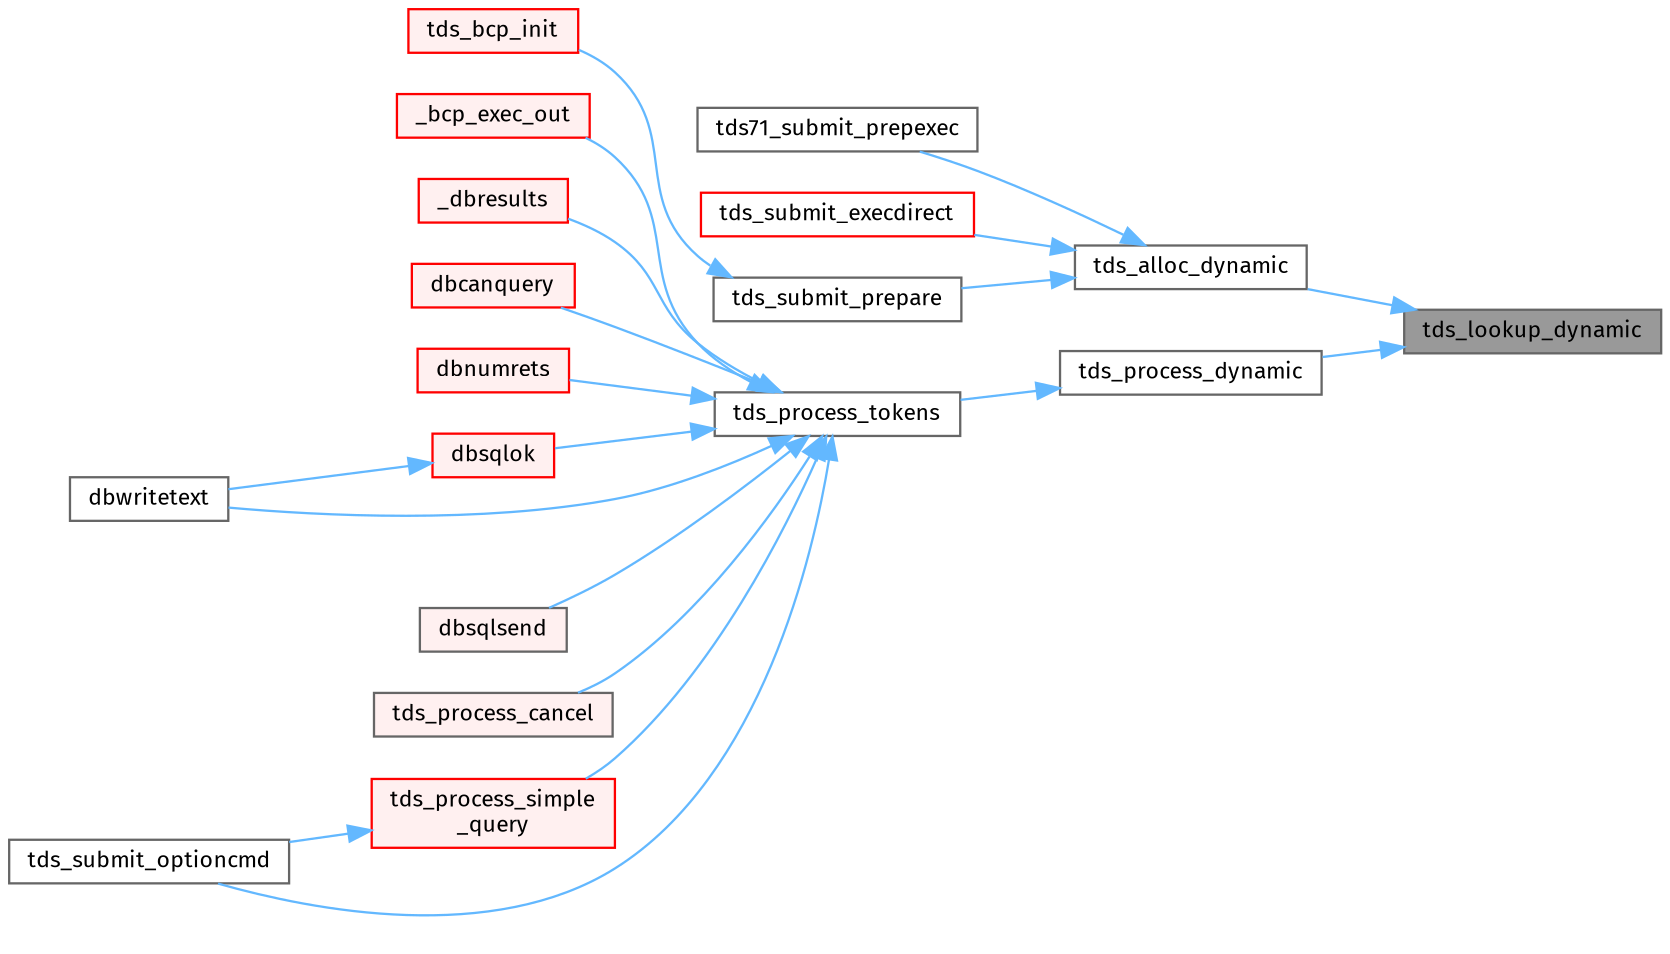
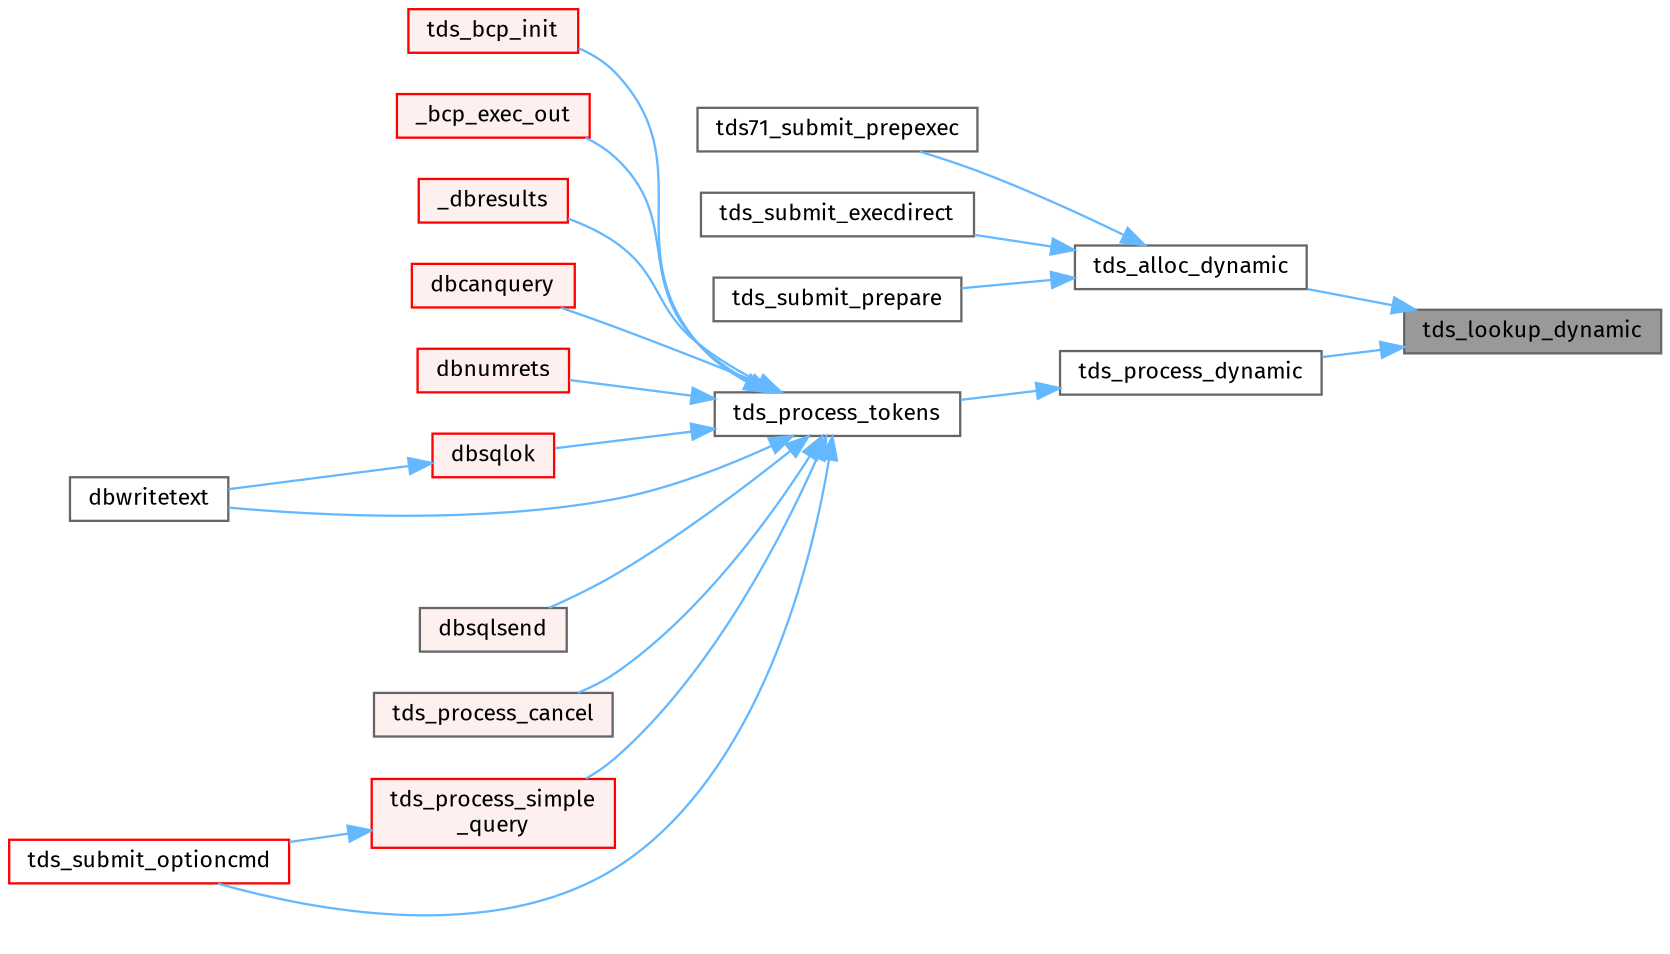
edge "tds_bcp_init" -> "tds_submit_prepare": now "tds_bcp_init" -> "tds_process_tokens"
node "tds_submit_execdirect": color red -> grey40
node "tds_submit_optioncmd": color grey40 -> red
